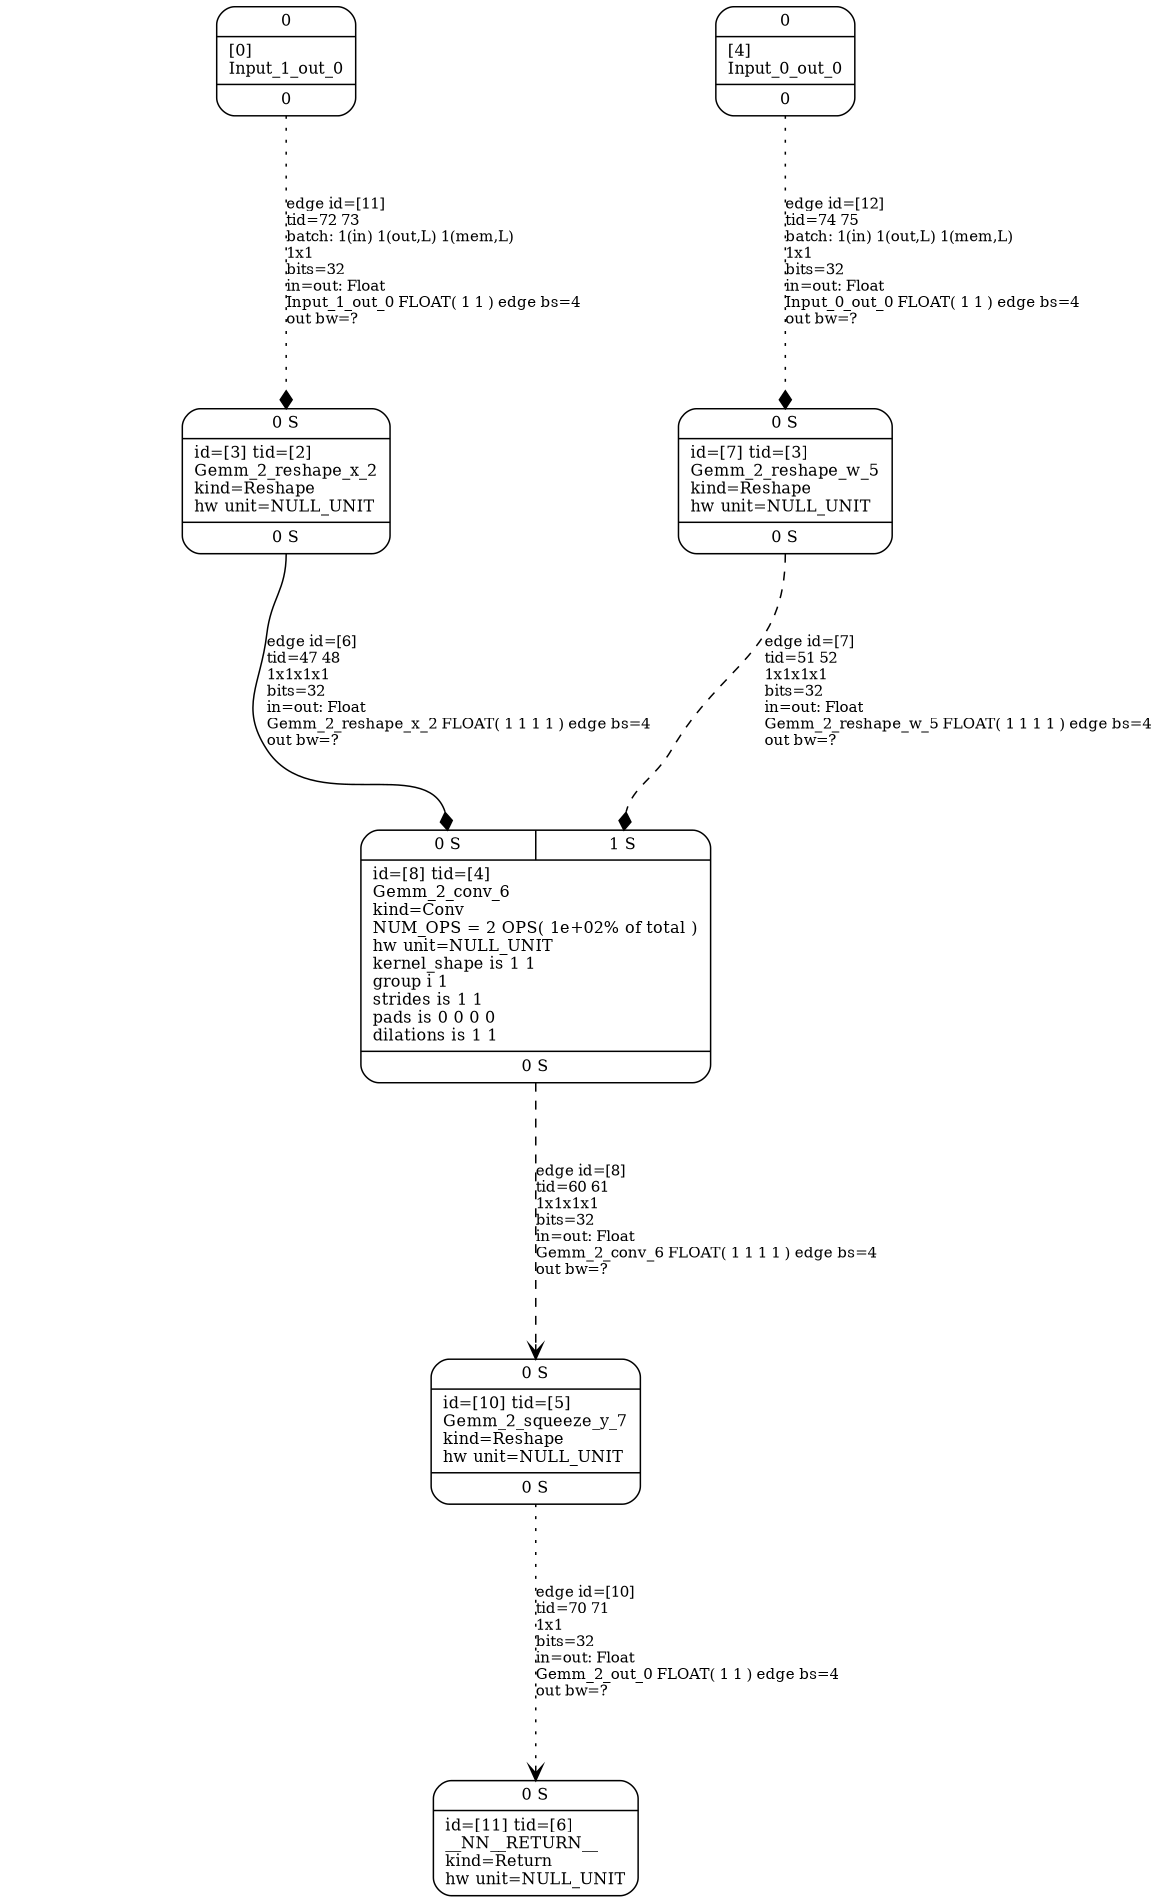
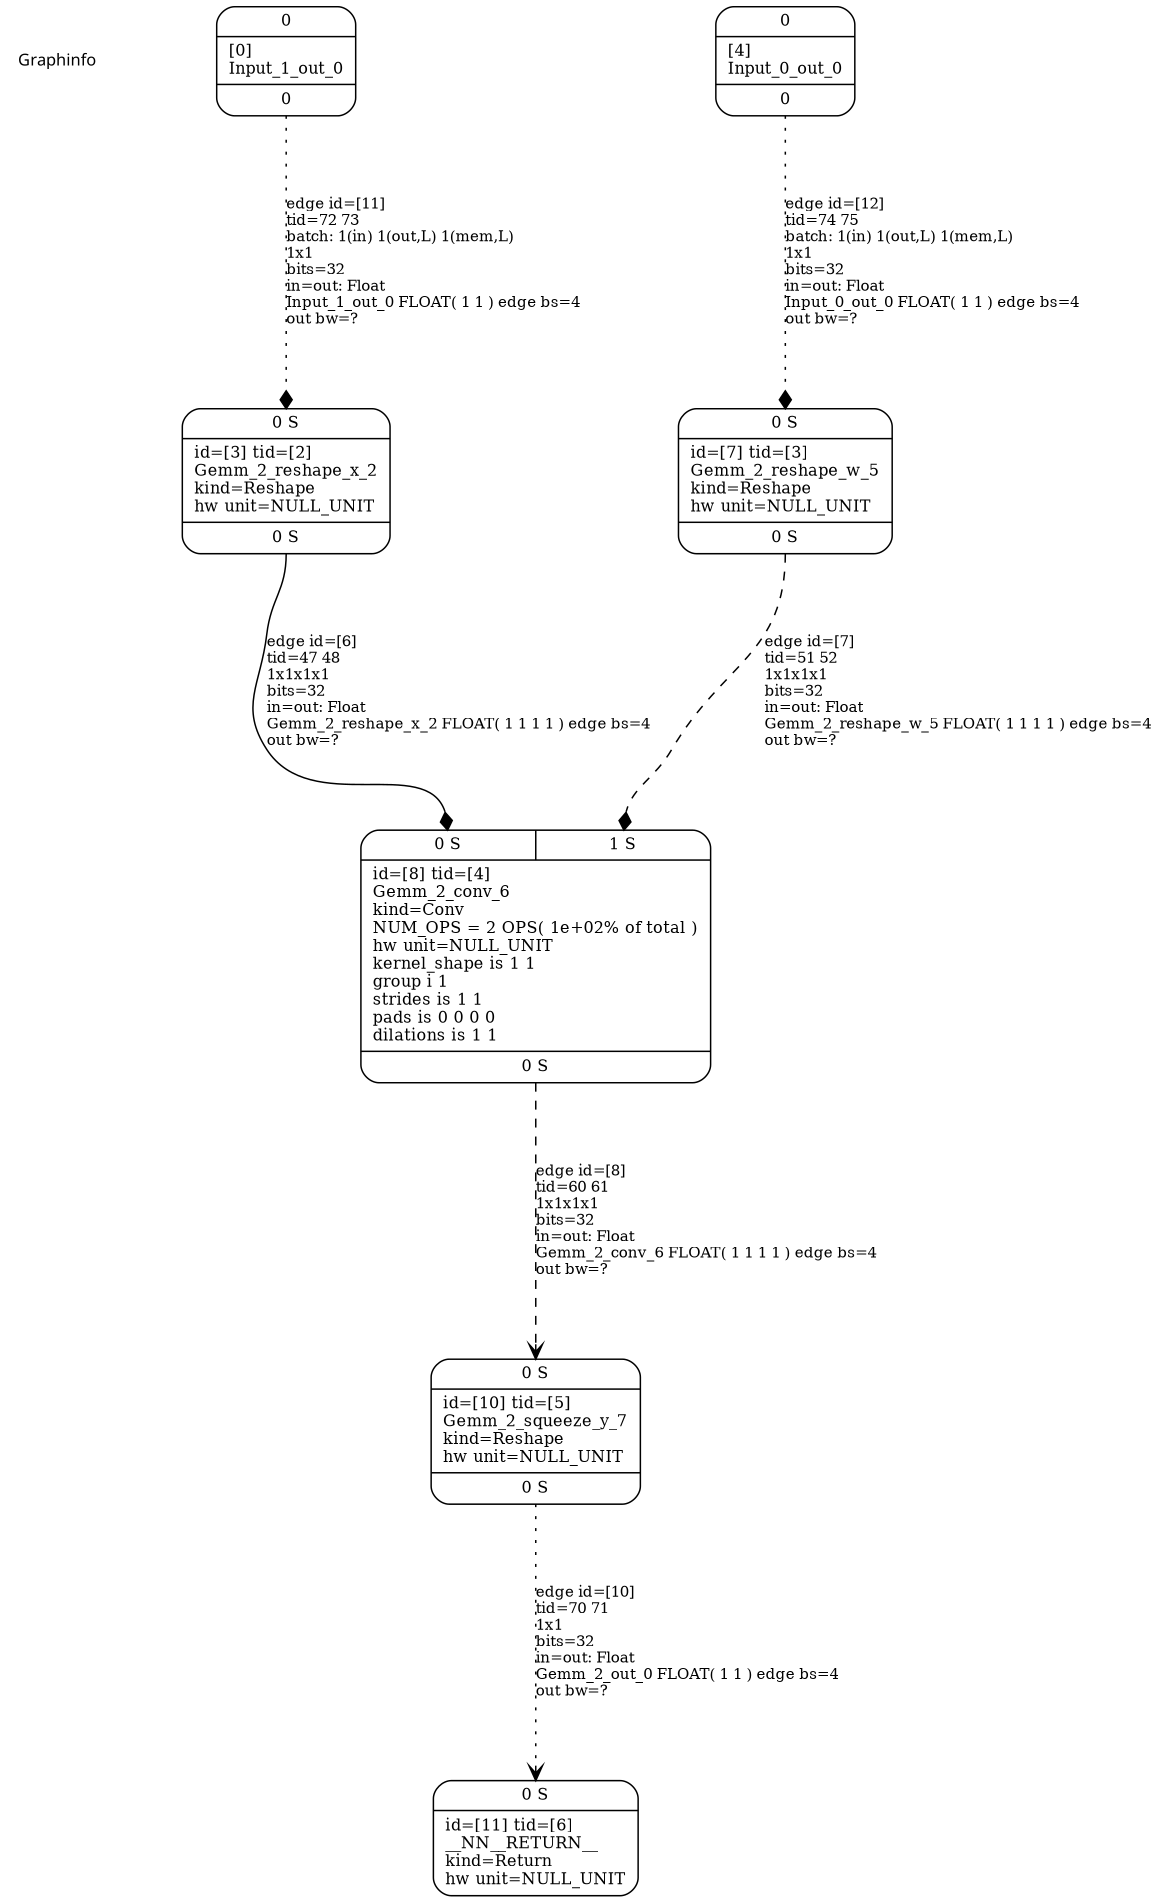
node "Graphinfo": added
